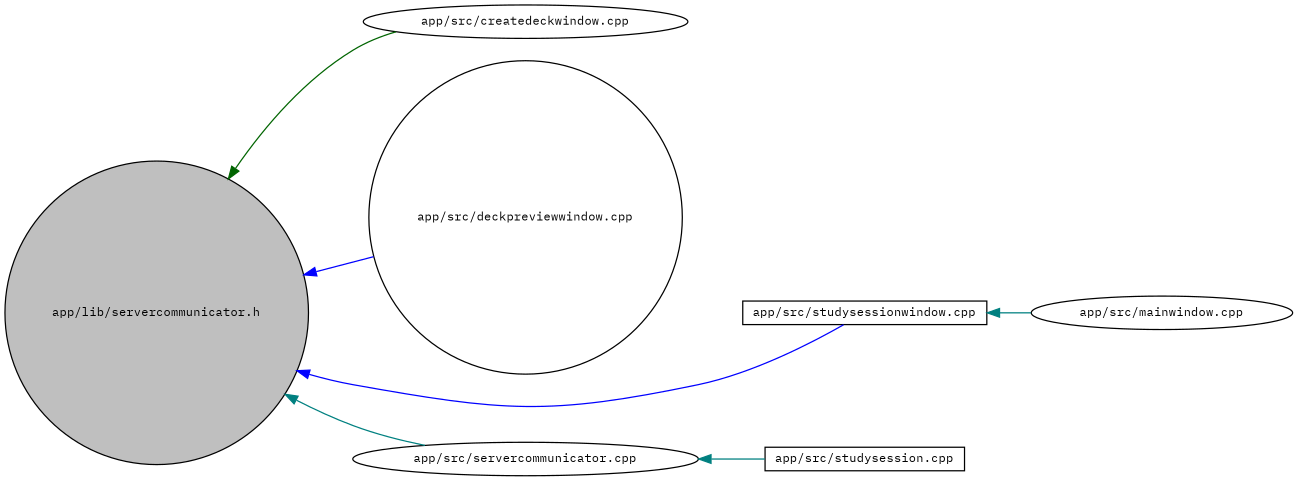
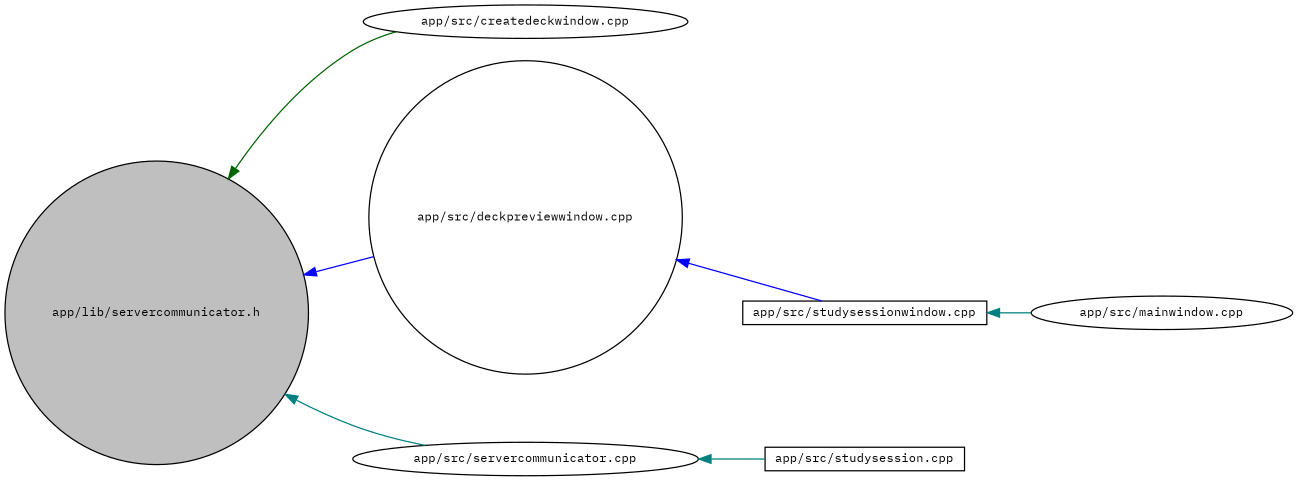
edge "app/src/studysessionwindow.cpp" -> "app/lib/servercommunicator.h": now "app/src/studysessionwindow.cpp" -> "app/src/deckpreviewwindow.cpp"
